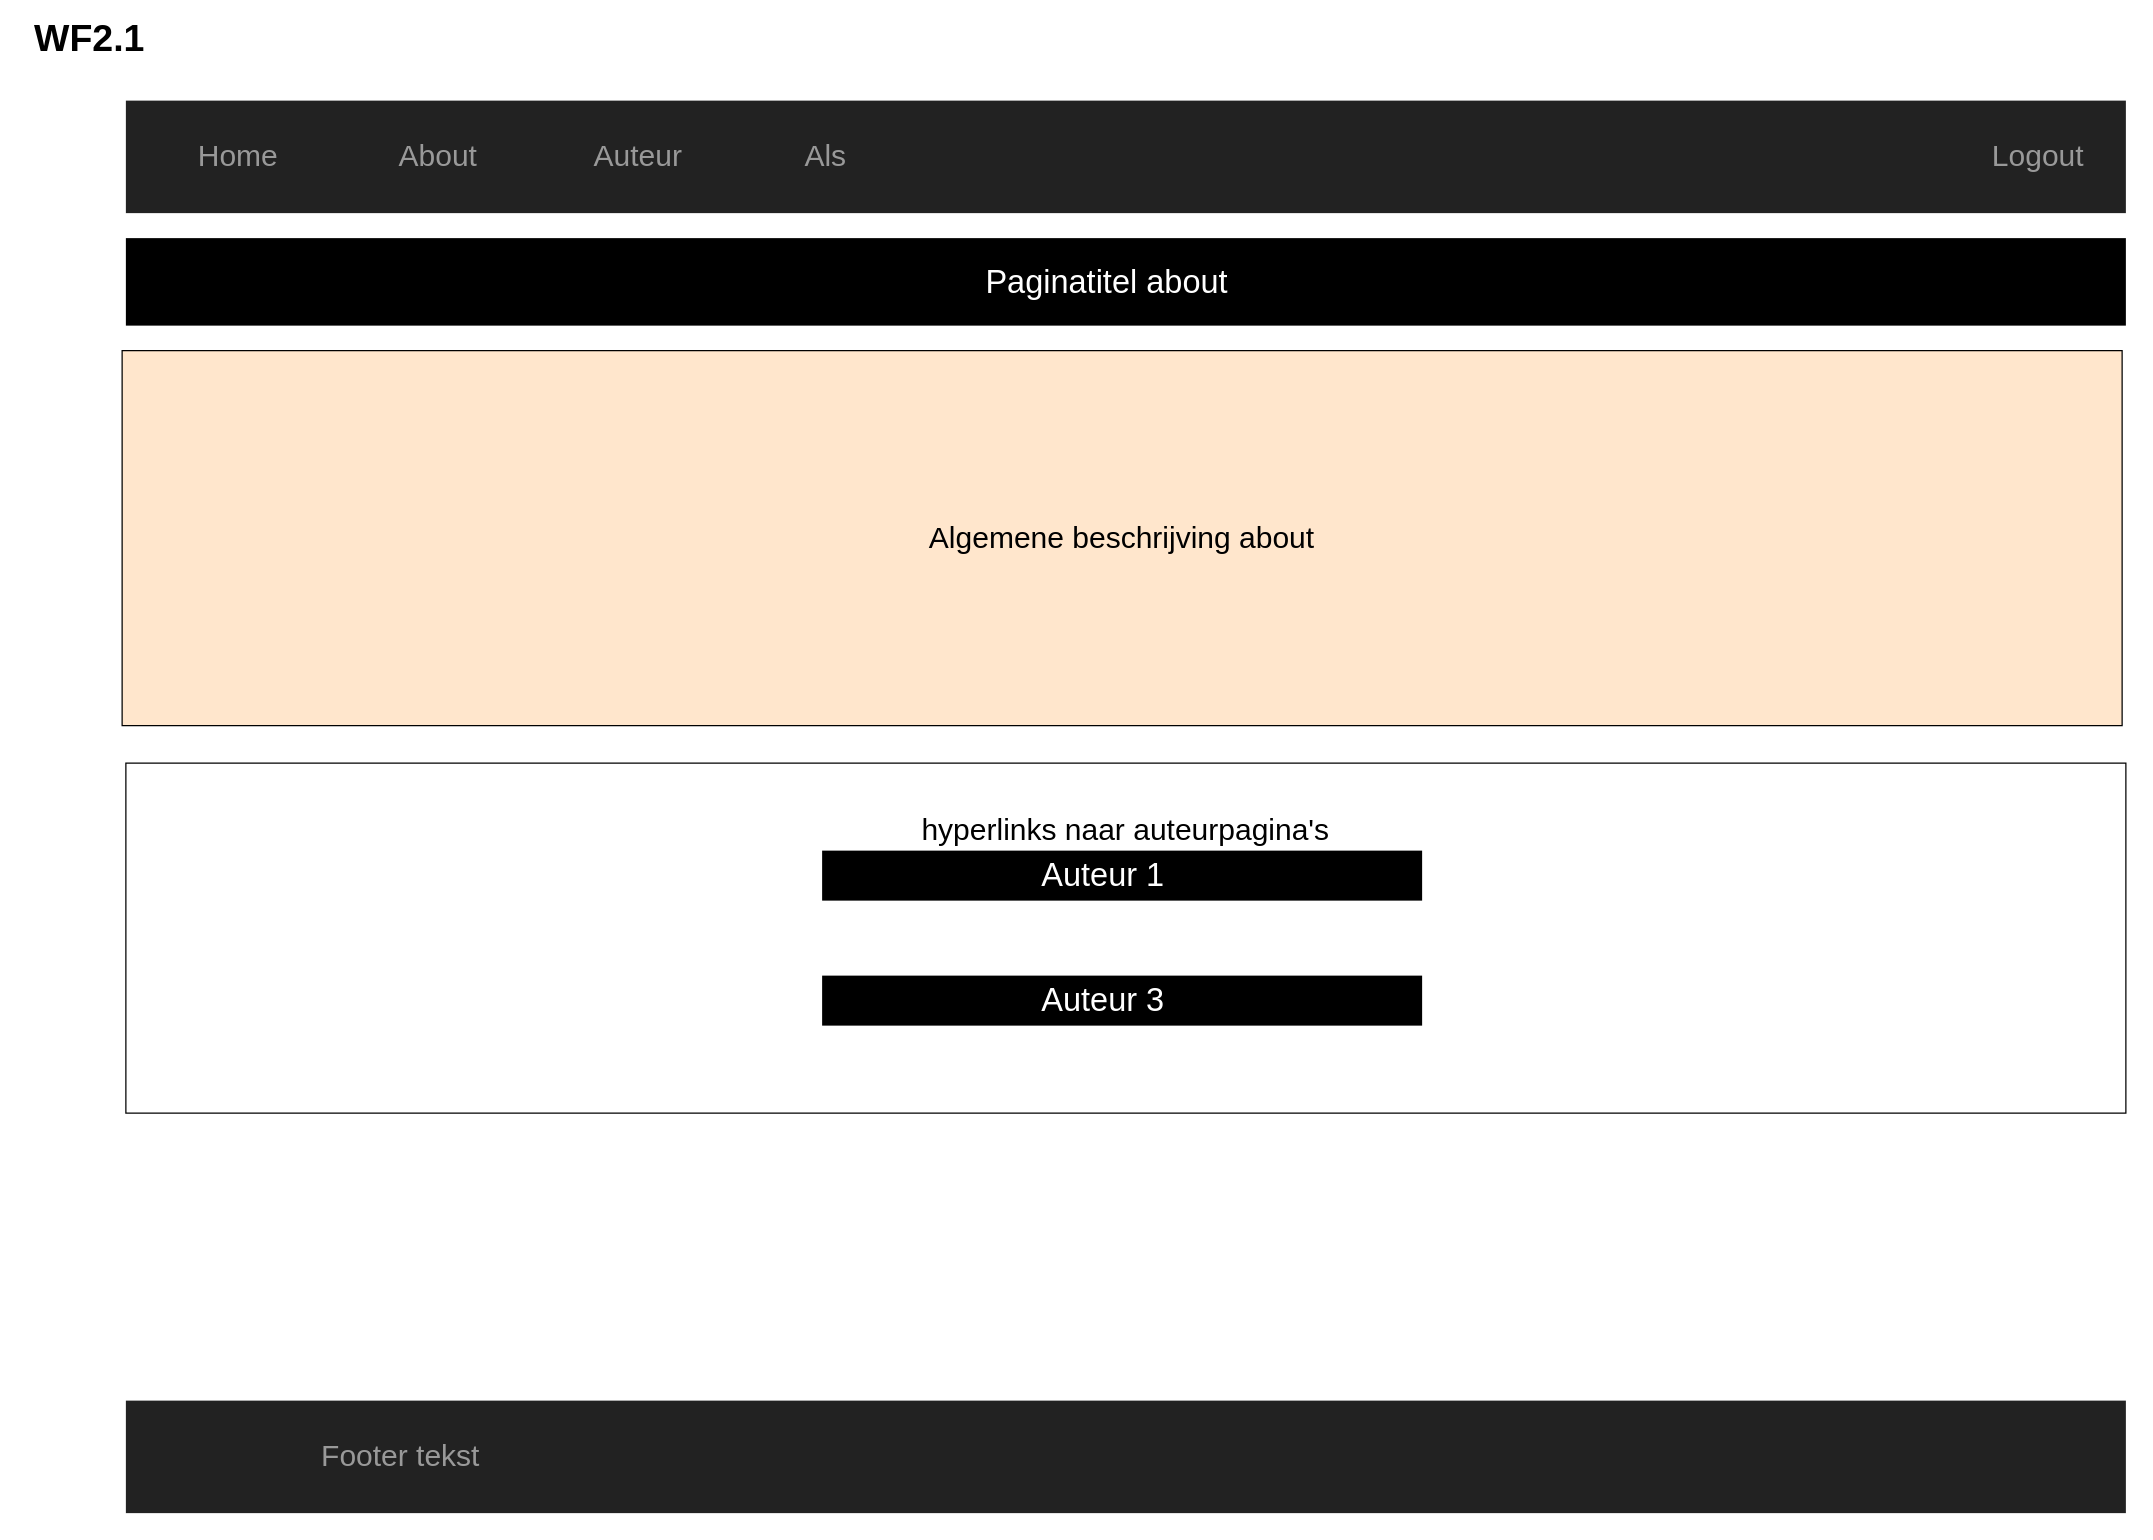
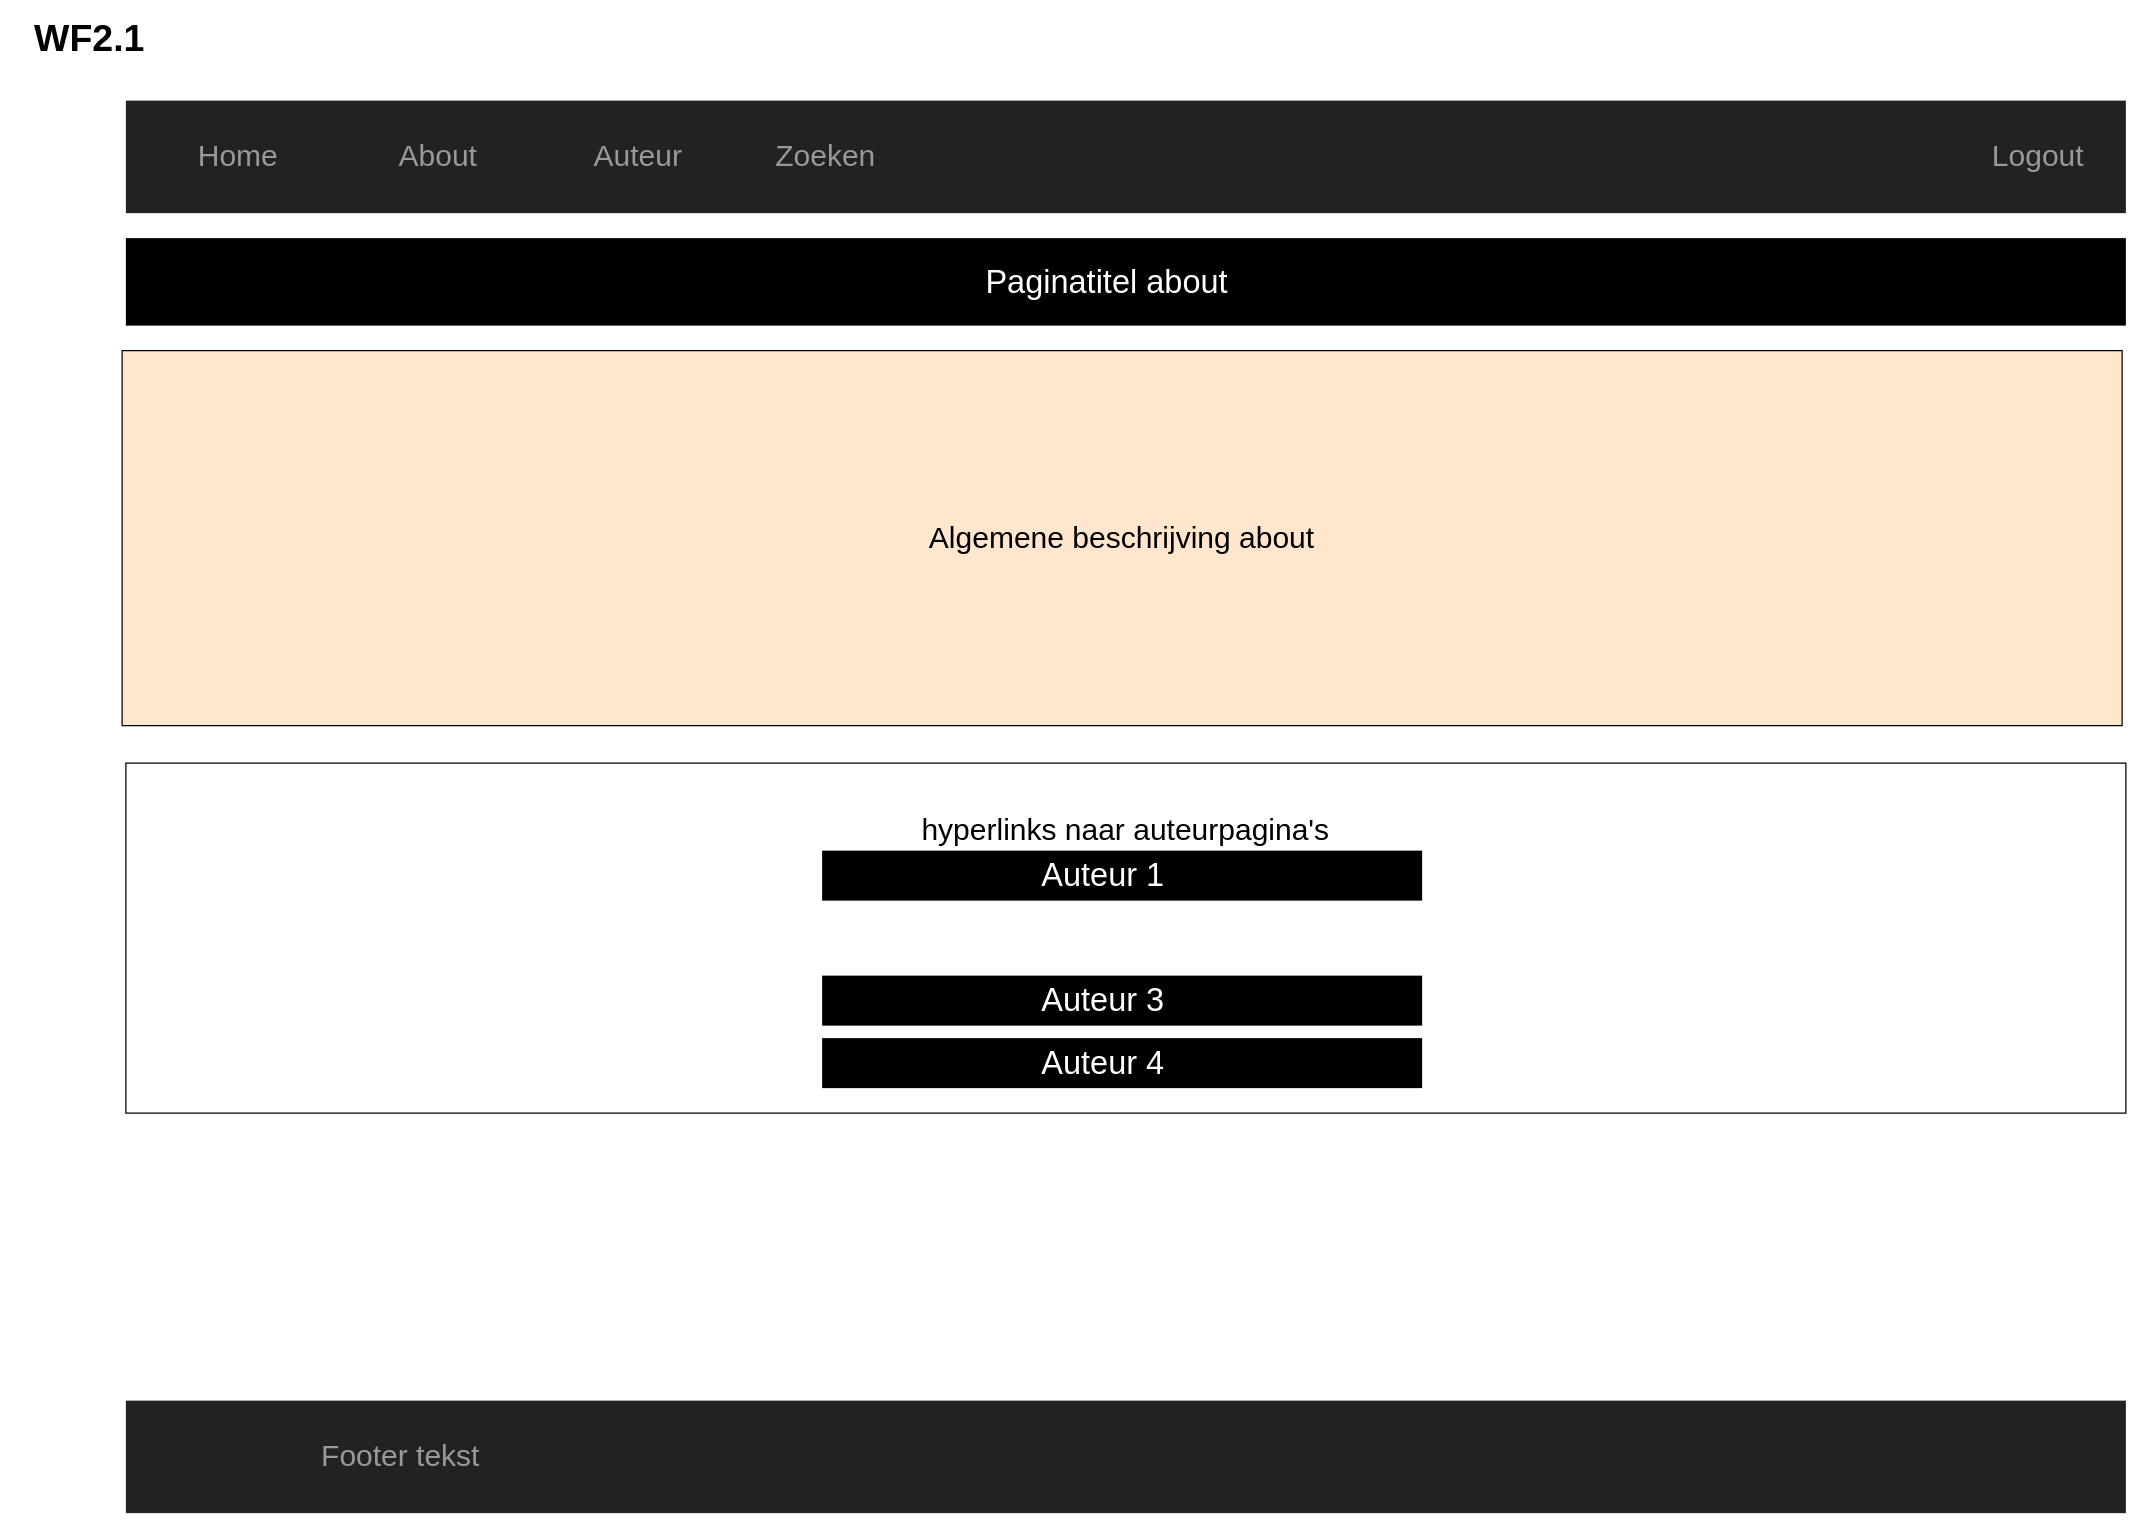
node "Als": label "Als" -> "Zoeken"
node "Auteur 4": added
